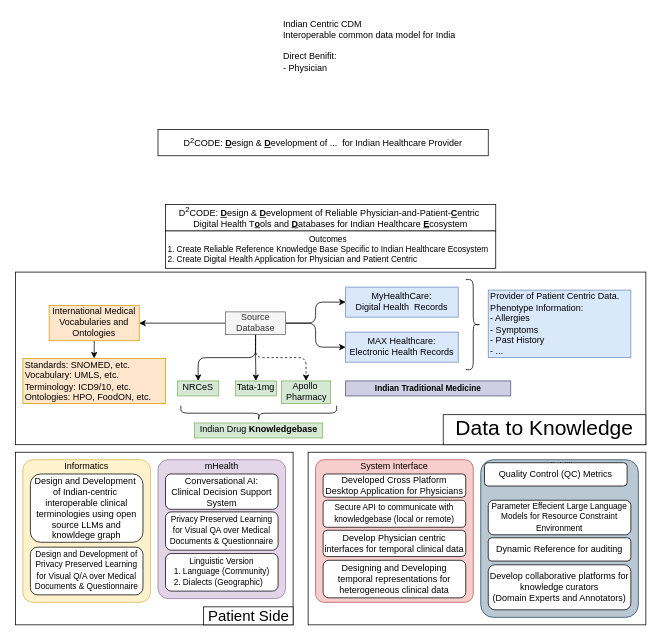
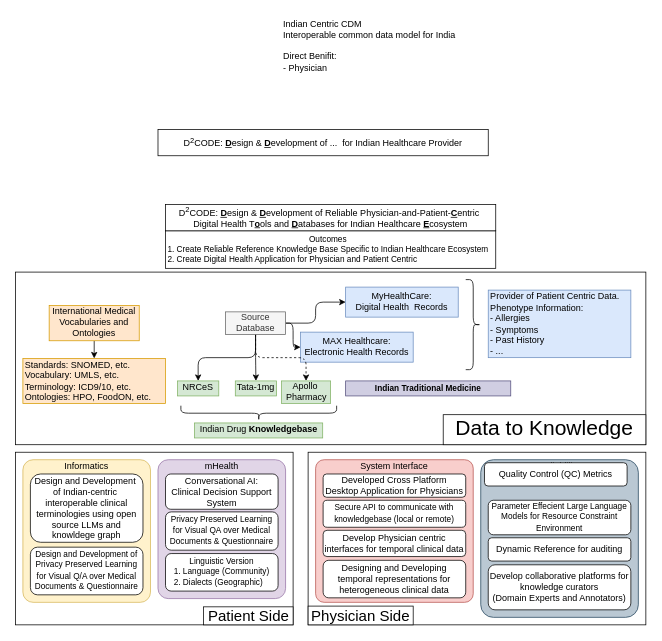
edge "Source Database" -> "International Medical Vocabularies and Ontologies": removed
node "MAX Healthcare: Electronic Health Records": moved (402, 347) -> (357, 347)
node "Physician Side": added
